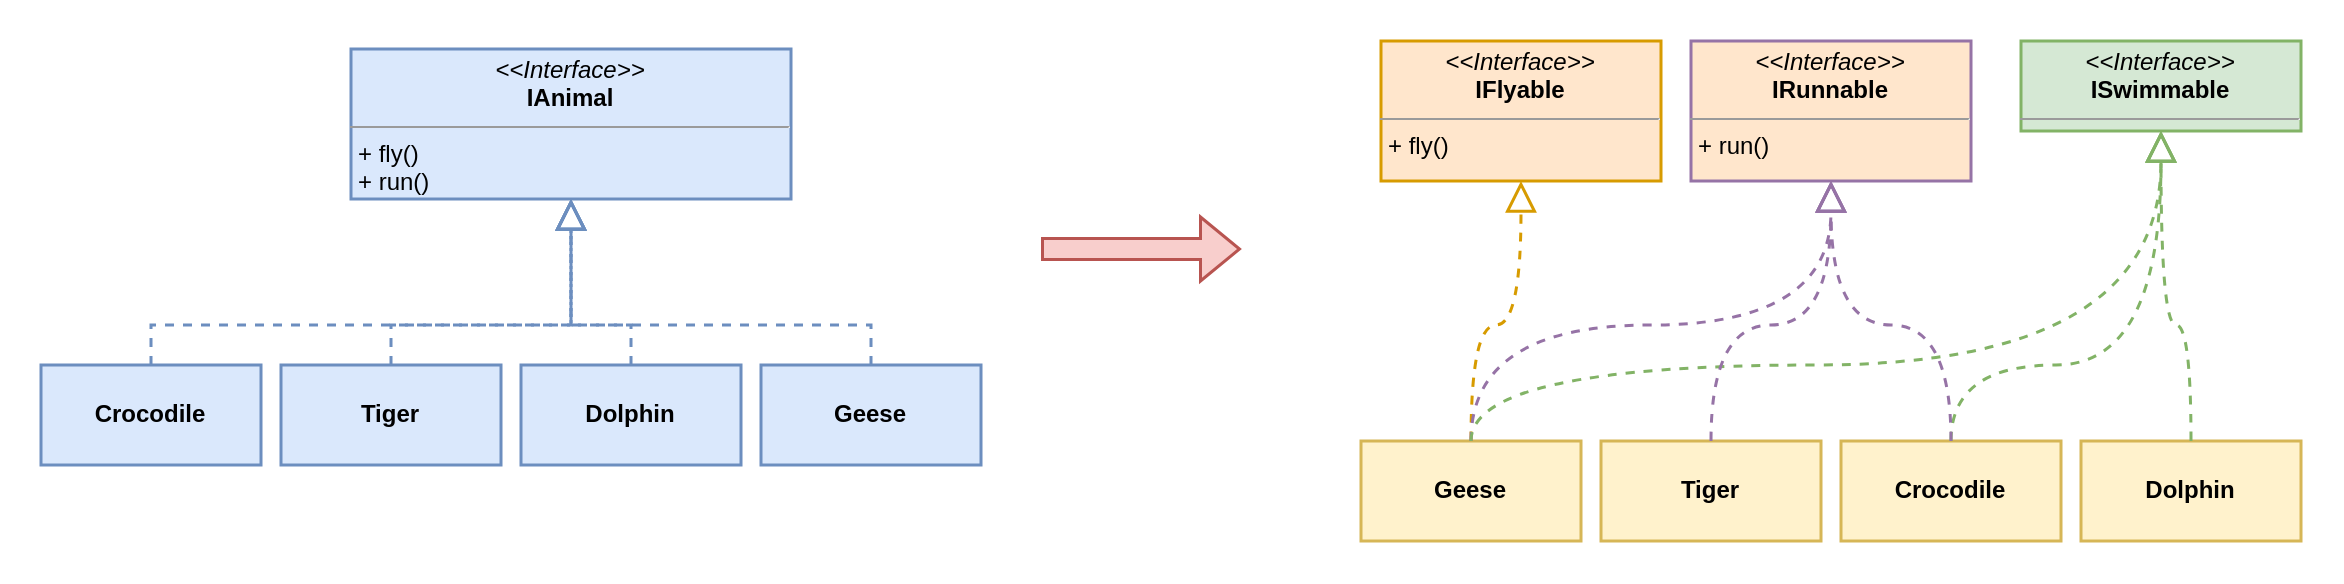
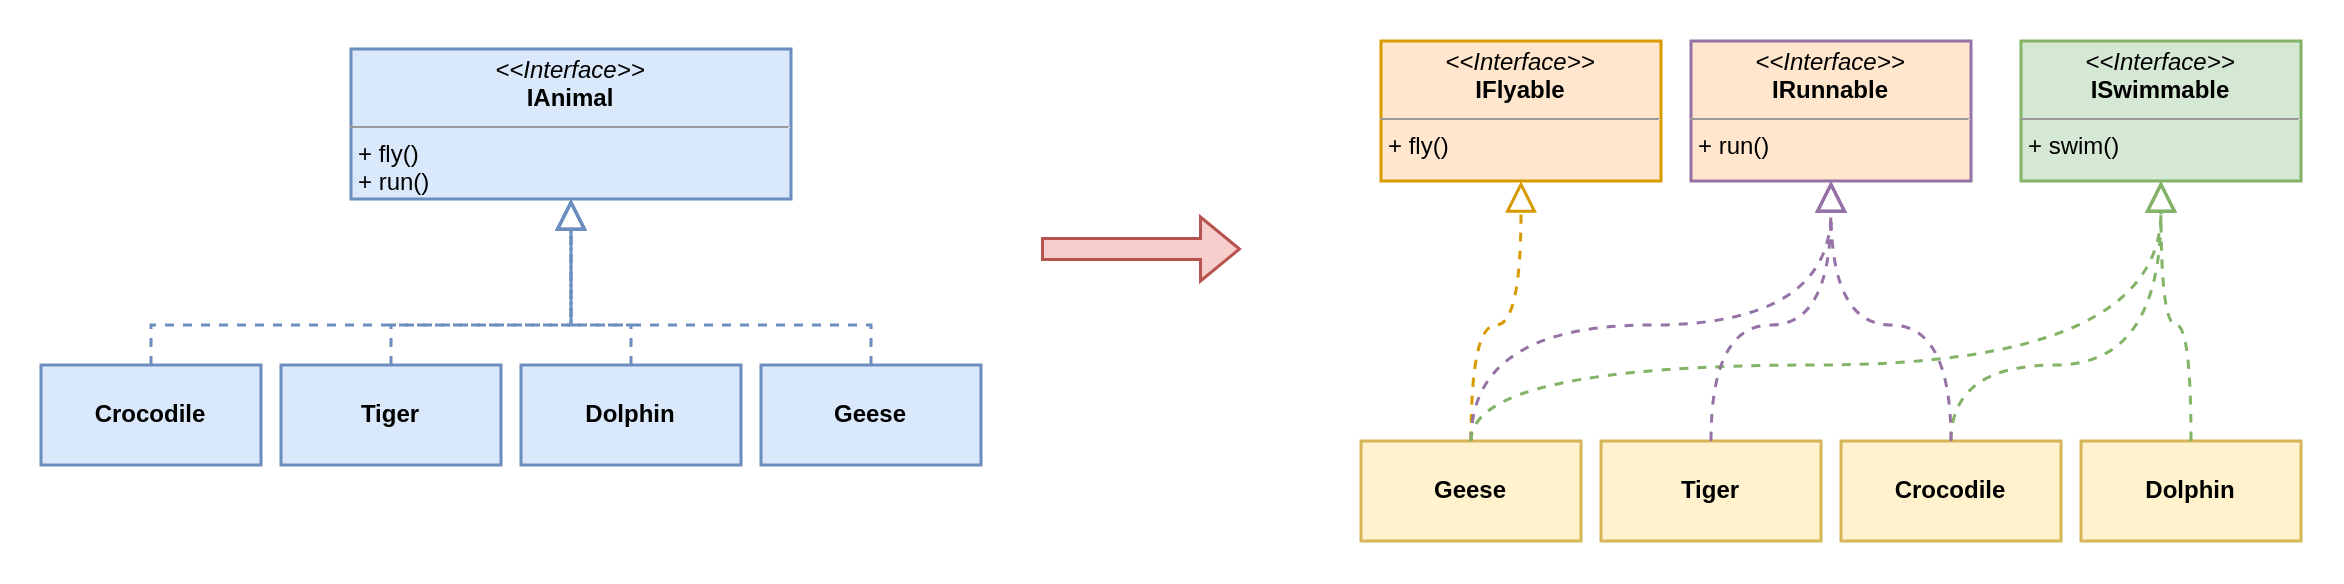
node "<<Interface>> ISwimmable + swim()": size 280x90 -> 280x140
